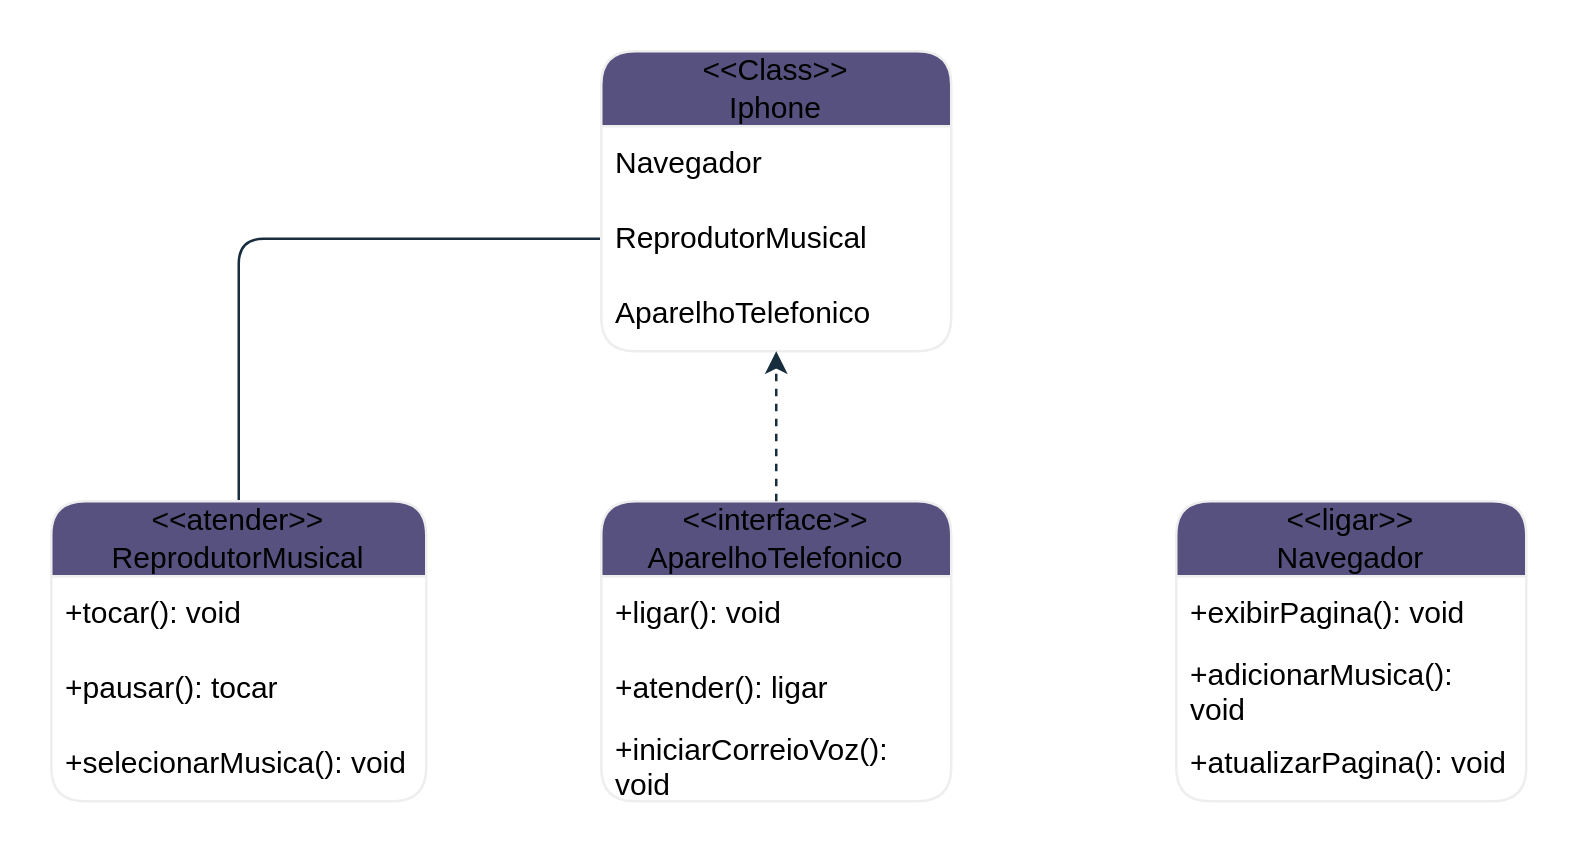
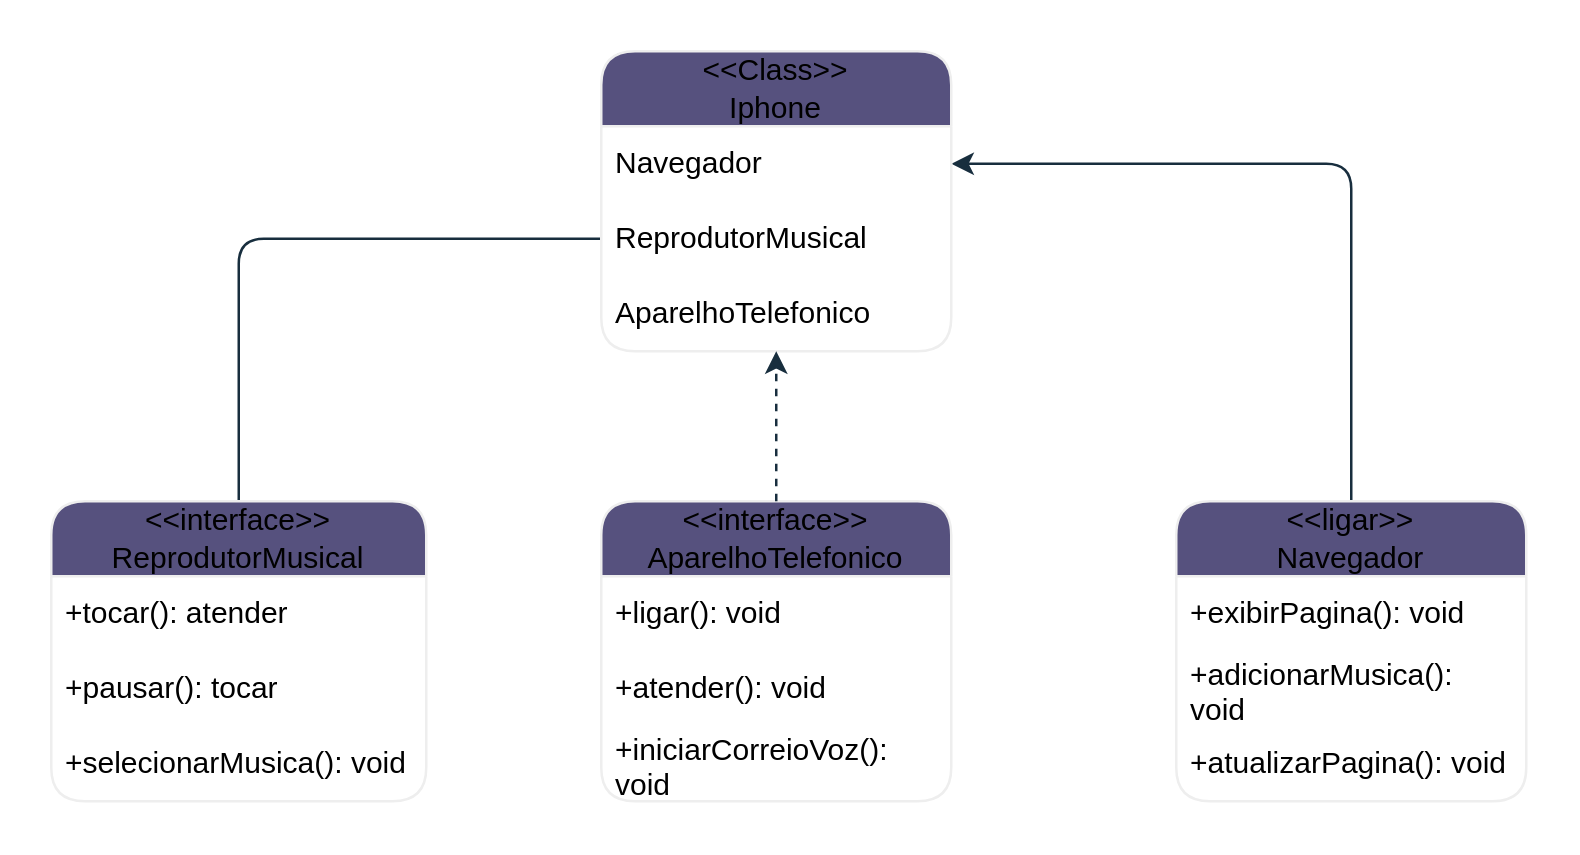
edge "<<ligar>>Navegador" -> "Navegador": added
node "<<atender>>ReprodutorMusical": label "<<atender>>ReprodutorMusical" -> "<<interface>>ReprodutorMusical"
node "+tocar(): void": label "+tocar(): void" -> "+tocar(): atender"
node "+atender(): ligar": label "+atender(): ligar" -> "+atender(): void"
